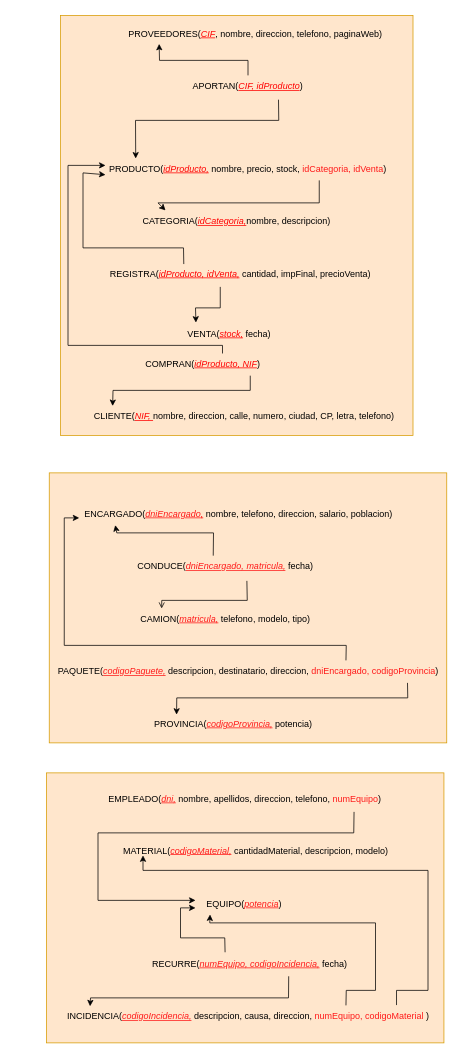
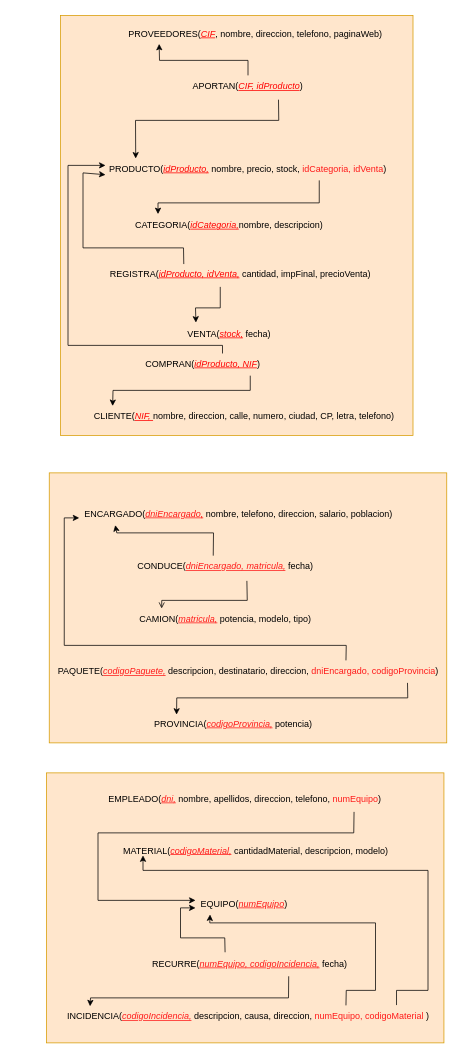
node "CATEGORIA(idCategoria,nombre, descripcion)": moved (237, 222) -> (229, 225)
node "CAMION(matricula, telefono, modelo, tipo)": label "CAMION(matricula, telefono, modelo, tipo)" -> "CAMION(matricula, potencia, modelo, tipo)"
node "EQUIPO(potencia)": label "EQUIPO(potencia)" -> "EQUIPO(numEquipo)"
